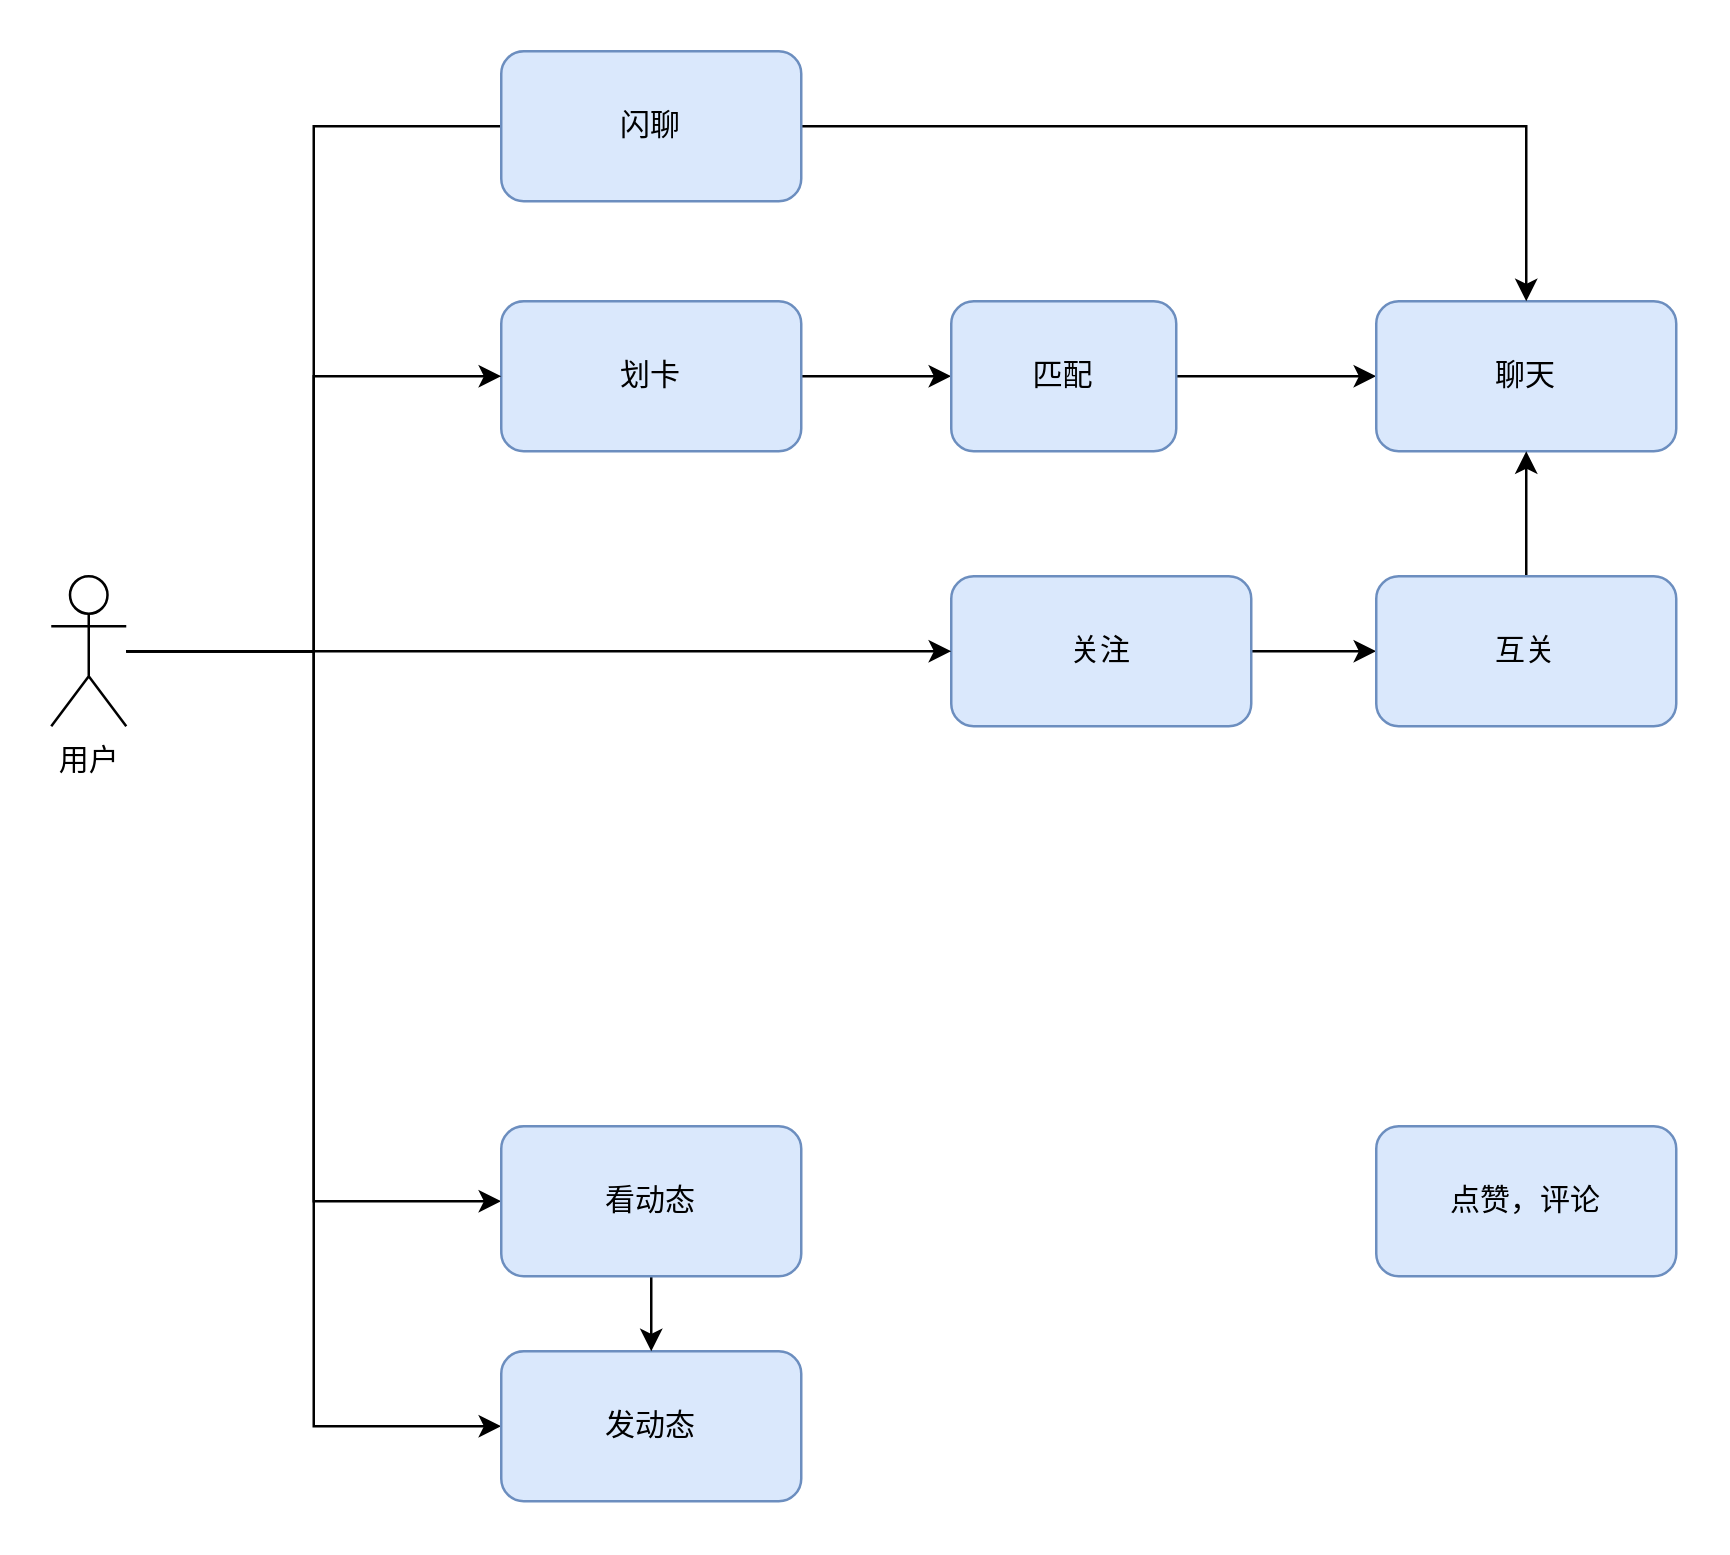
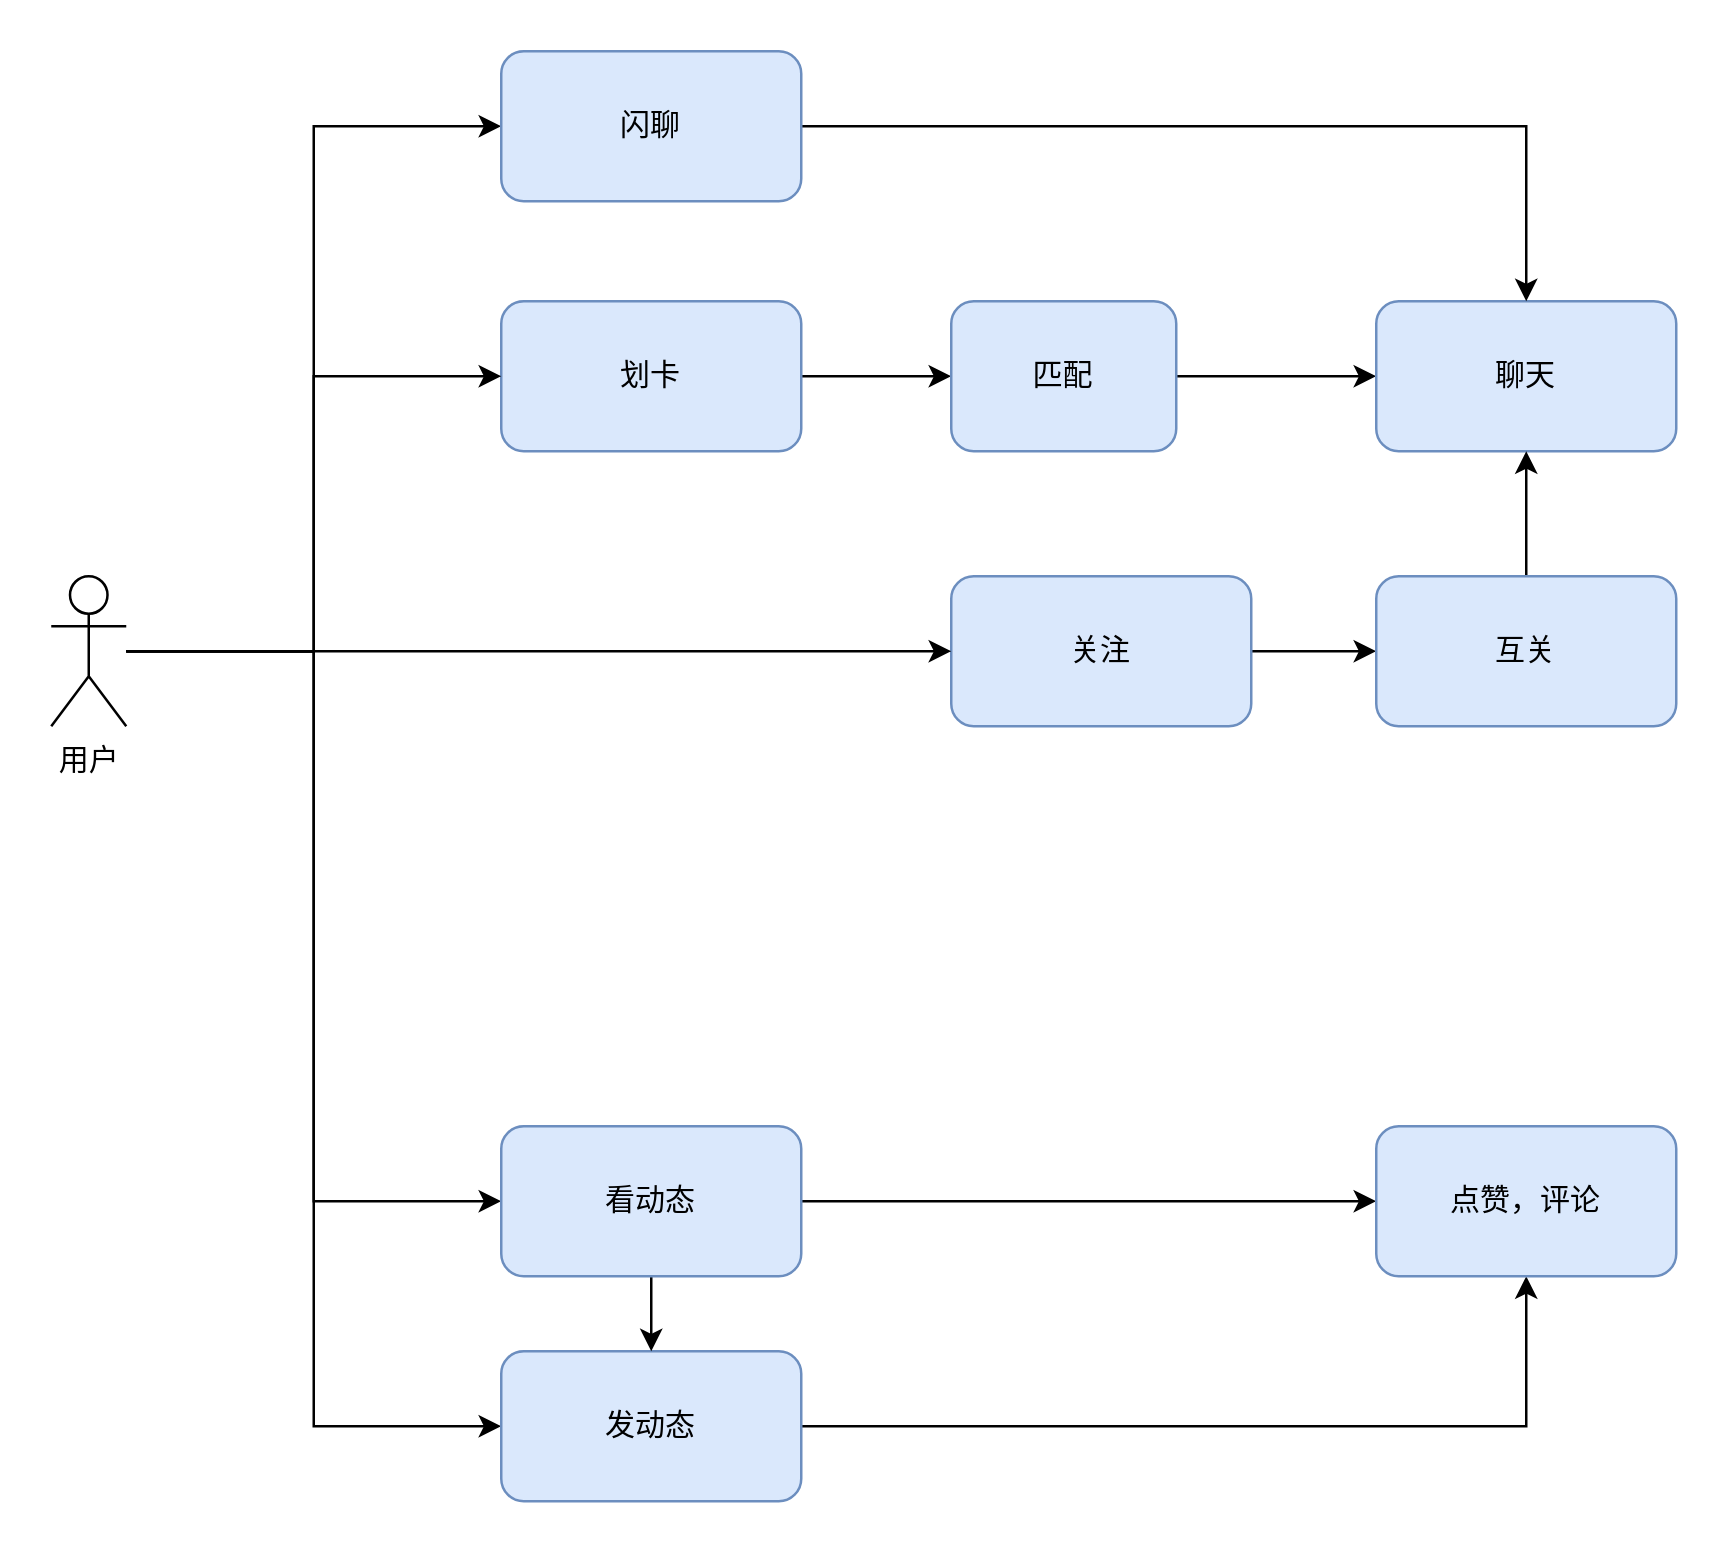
edge "闪聊" -- "用户": arrowhead none -> classic
edge "看动态" -> "点赞，评论": added
edge "发动态" -> "点赞，评论": added
